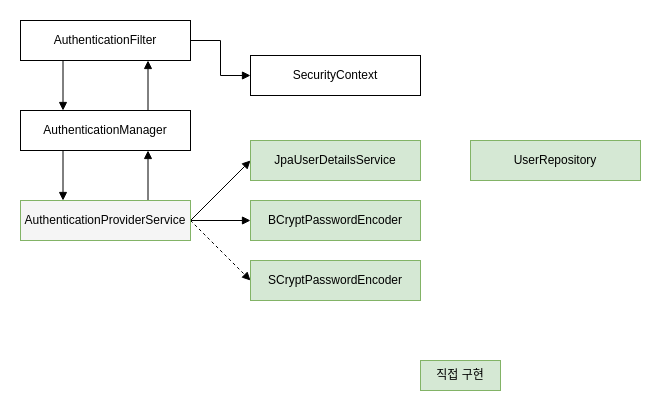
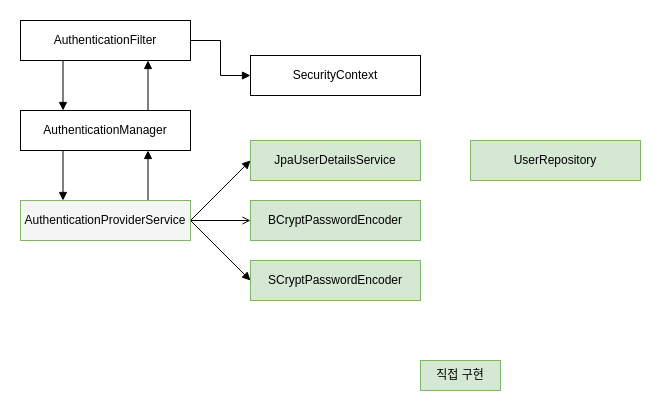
edge "AuthenticationProviderService" -> "BCryptPasswordEncoder": arrowhead block -> open
edge "AuthenticationProviderService" -> "SCryptPasswordEncoder": style dashed -> solid
